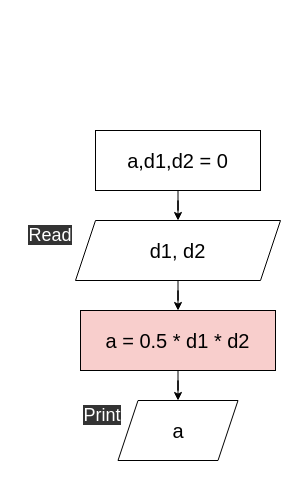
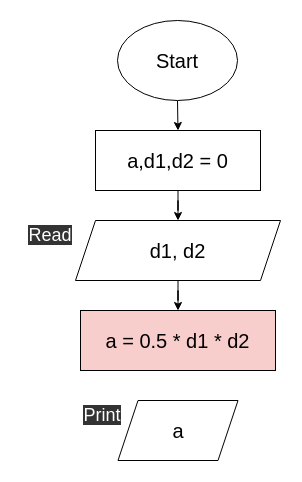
node "Start": added
edge "Start" -> "a,d1,d2 = 0": added
edge "a = 0.5 * d1 * d2" -> "a": removed
